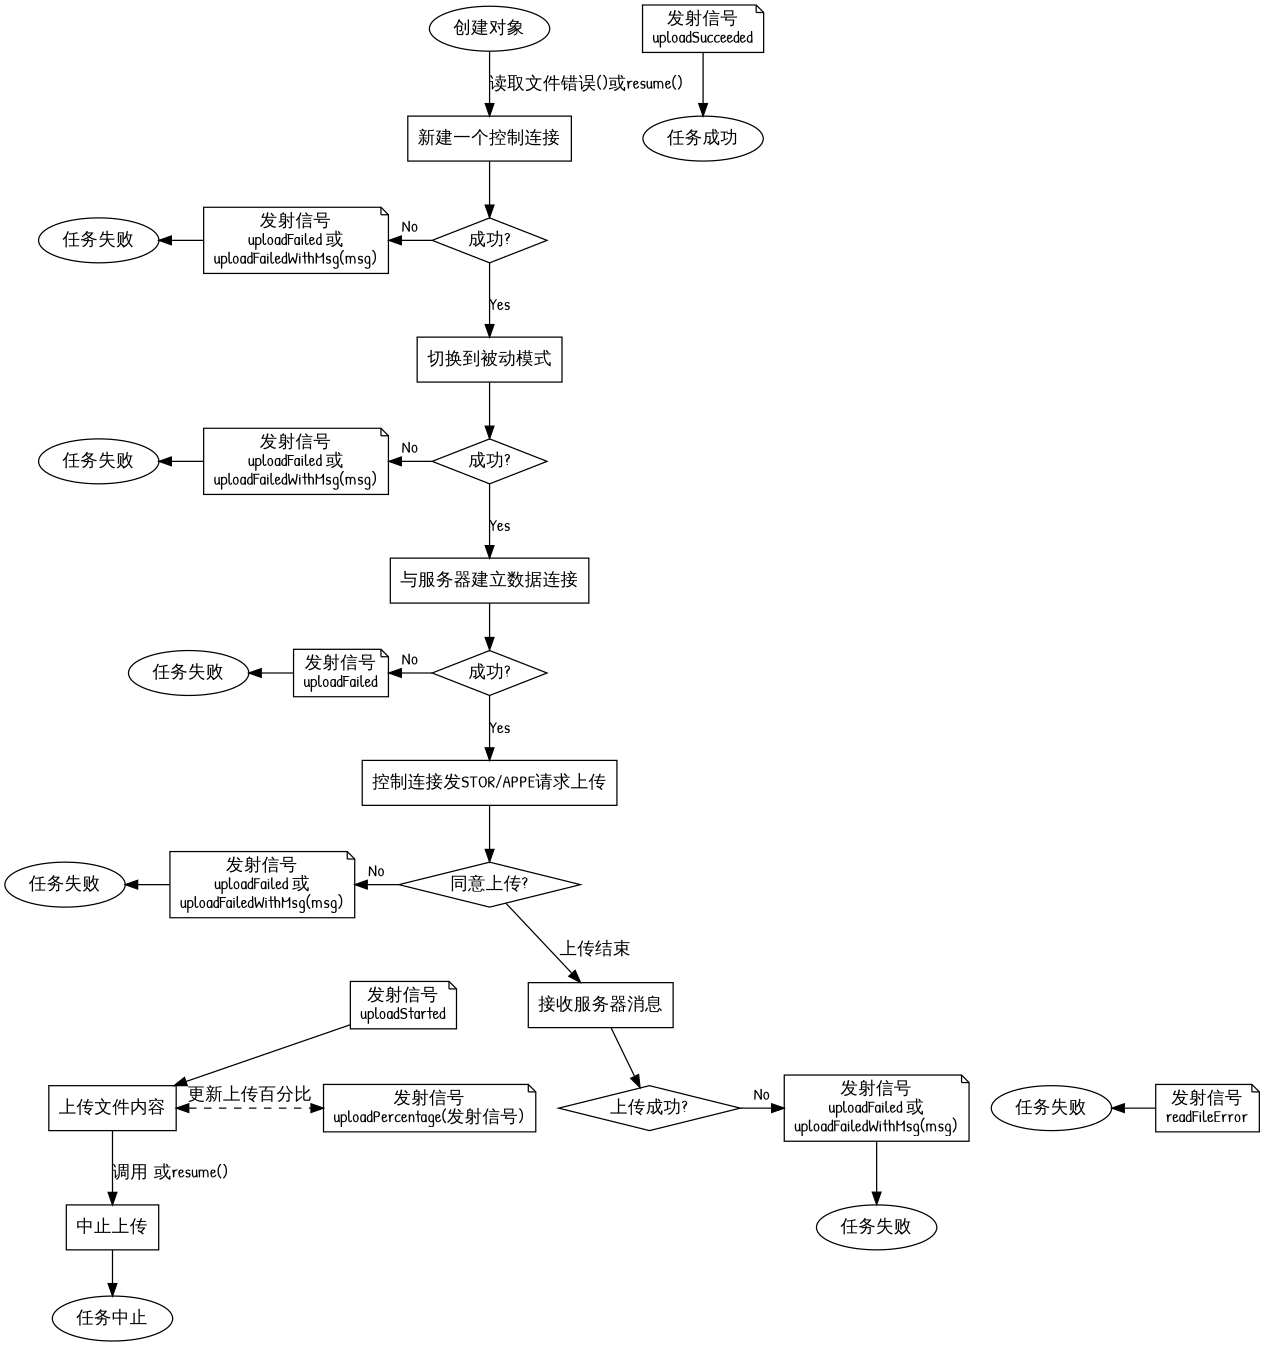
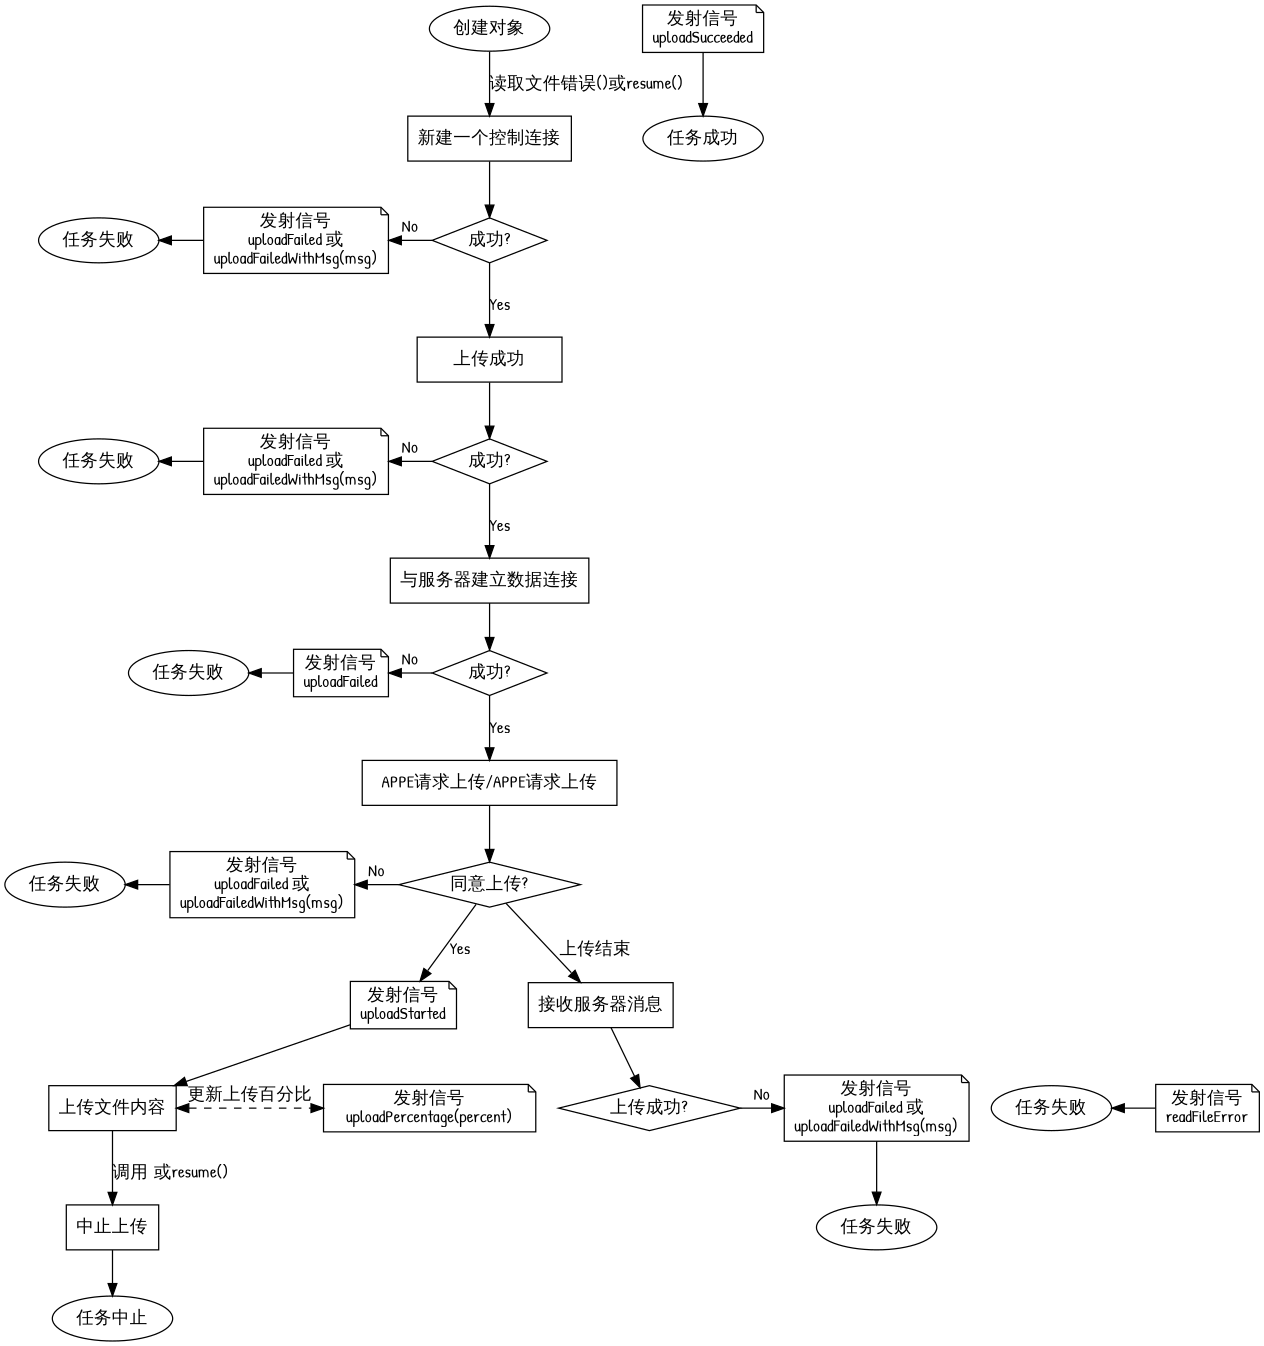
node "切换到被动模式": label "切换到被动模式" -> "上传成功"
node "控制连接发STOR/APPE请求上传": label "控制连接发STOR/APPE请求上传" -> "APPE请求上传/APPE请求上传"
edge "同意上传?" -> "发射信号 uploadStarted": added, label "Yes"
node "发射信号 uploadPercentage(发射信号)": label "发射信号 uploadPercentage(发射信号)" -> "发射信号 uploadPercentage(percent)"
